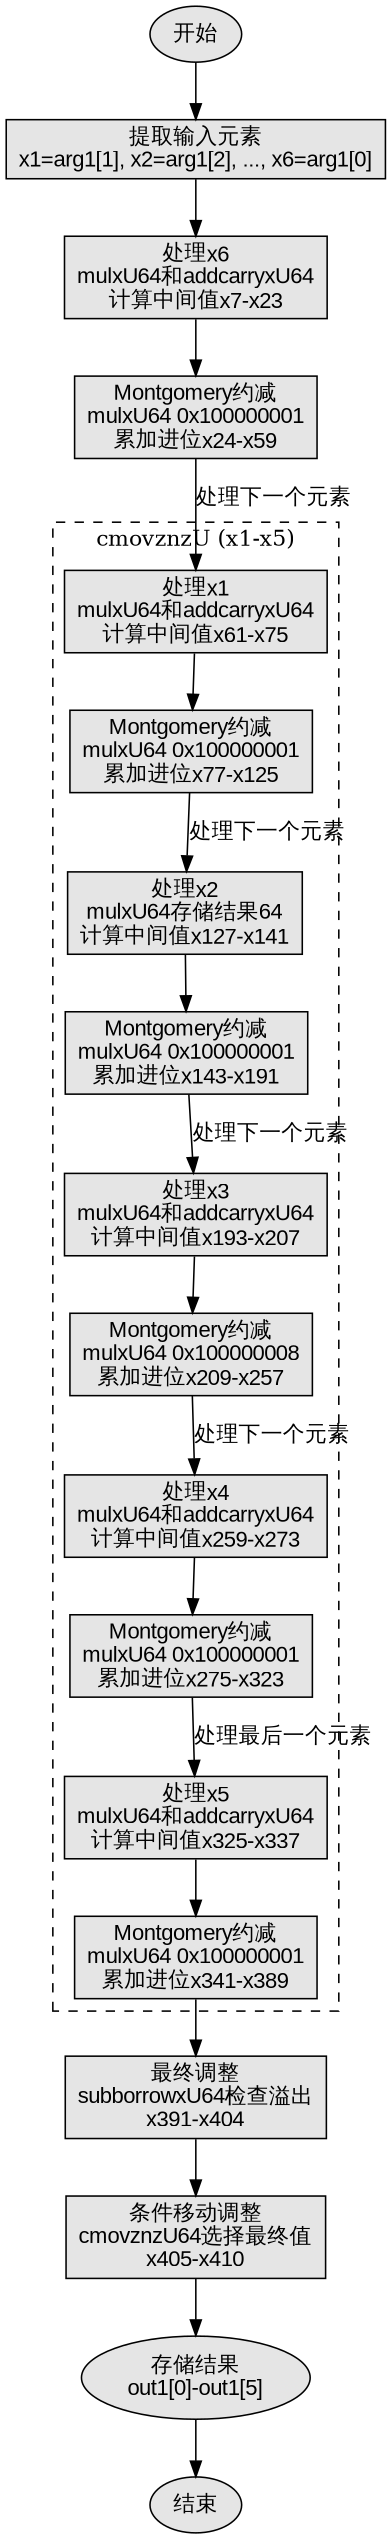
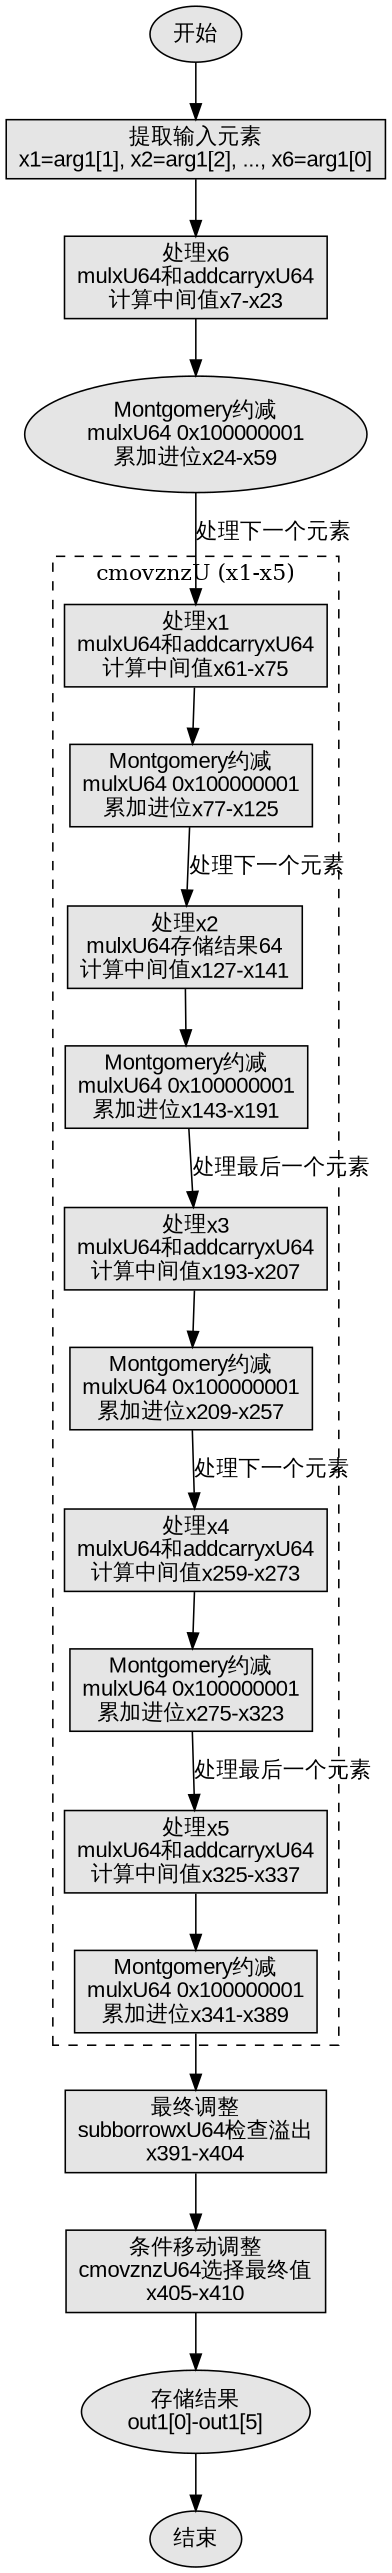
node "Montgomery约减 mulxU64 0x100000001 累加进位x24-x59": shape box -> ellipse
edge "Montgomery约减 mulxU64 0x100000001 累加进位x143-x191" -> "处理x3 mulxU64和addcarryxU64 计算中间值x193-x207": label "处理下一个元素" -> "处理最后一个元素"
node "Montgomery约减 mulxU64 0x100000008 累加进位x209-x257": label "Montgomery约减 mulxU64 0x100000008 累加进位x209-x257" -> "Montgomery约减 mulxU64 0x100000001 累加进位x209-x257"
